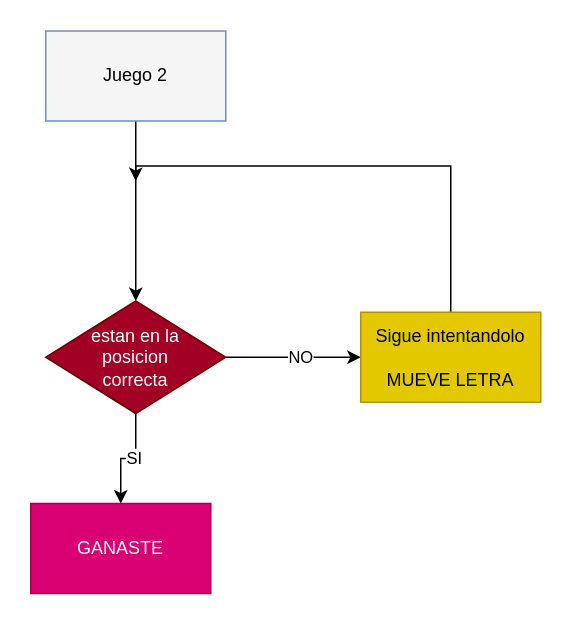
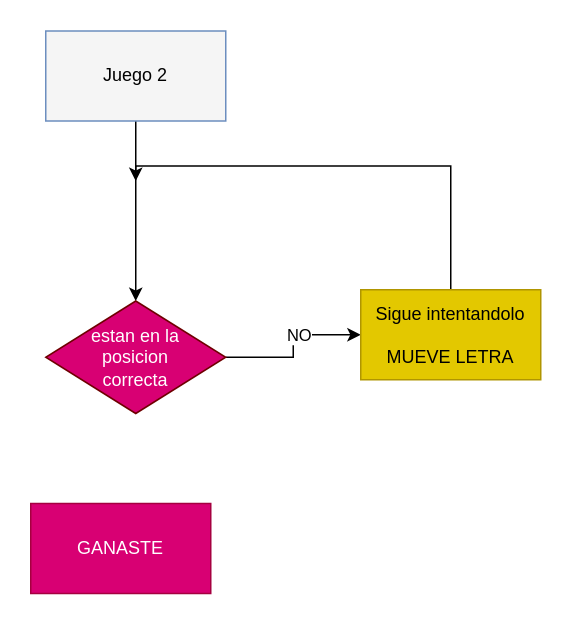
node "estan en la posicion correcta": fillcolor #a20025 -> #d80073
node "Sigue intentandolo MUEVE LETRA": moved (451, 357) -> (451, 335)
edge "estan en la posicion correcta" -> "GANASTE": removed, label "SI"
